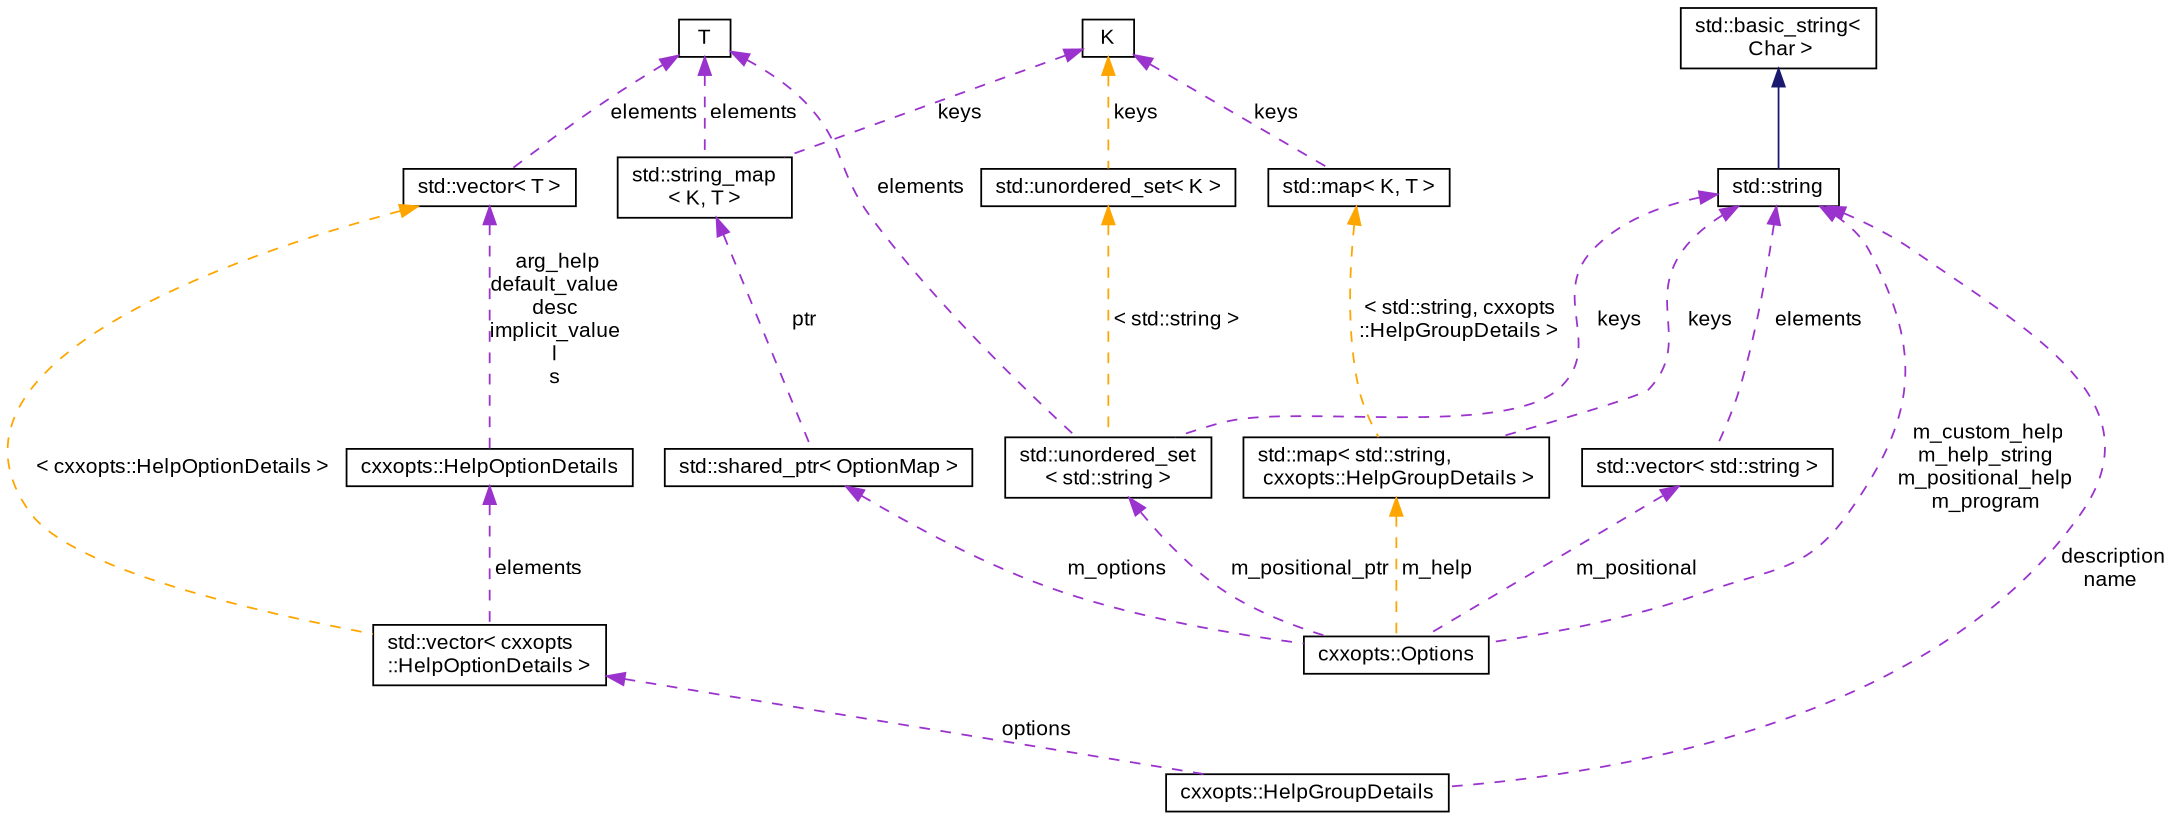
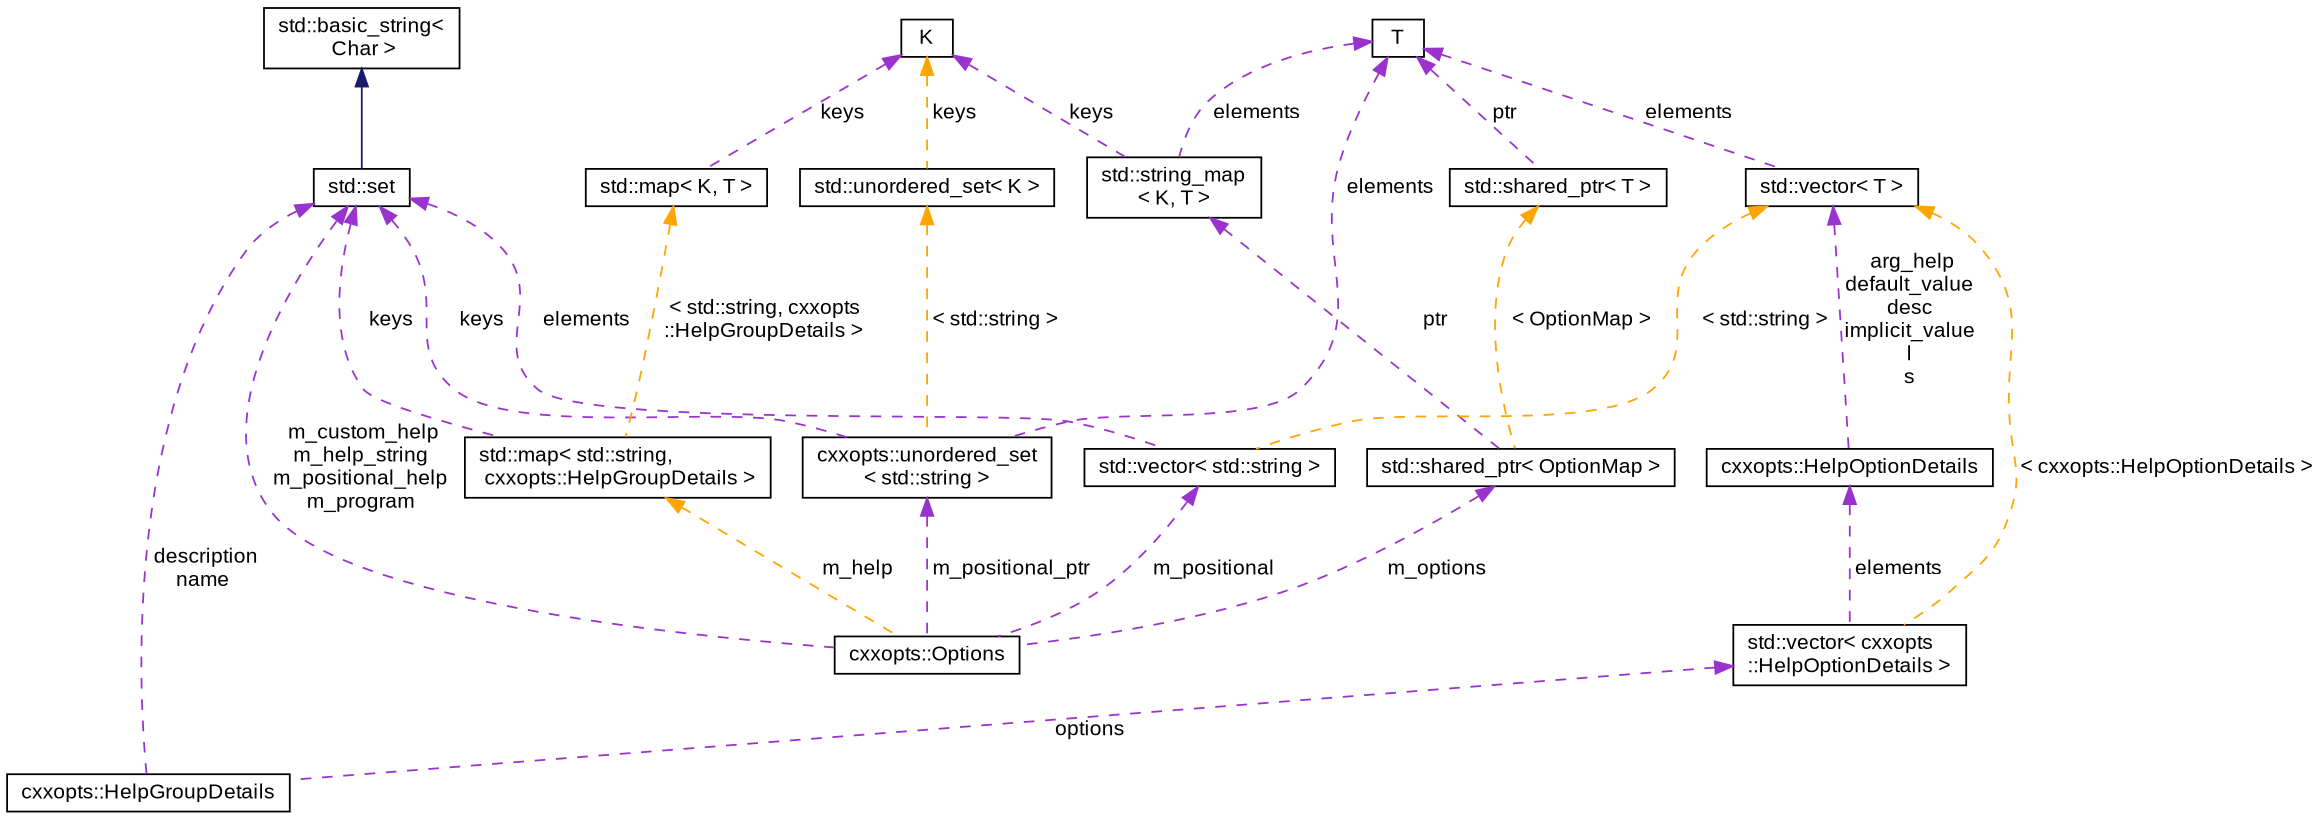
node "std::shared_ptr< T >": added
node "std::string": label "std::string" -> "std::set"
edge "std::vector< std::string >" -> "std::vector< T >": added, label "< std::string >"
node "std::unordered_set < std::string >": label "std::unordered_set < std::string >" -> "cxxopts::unordered_set < std::string >"
